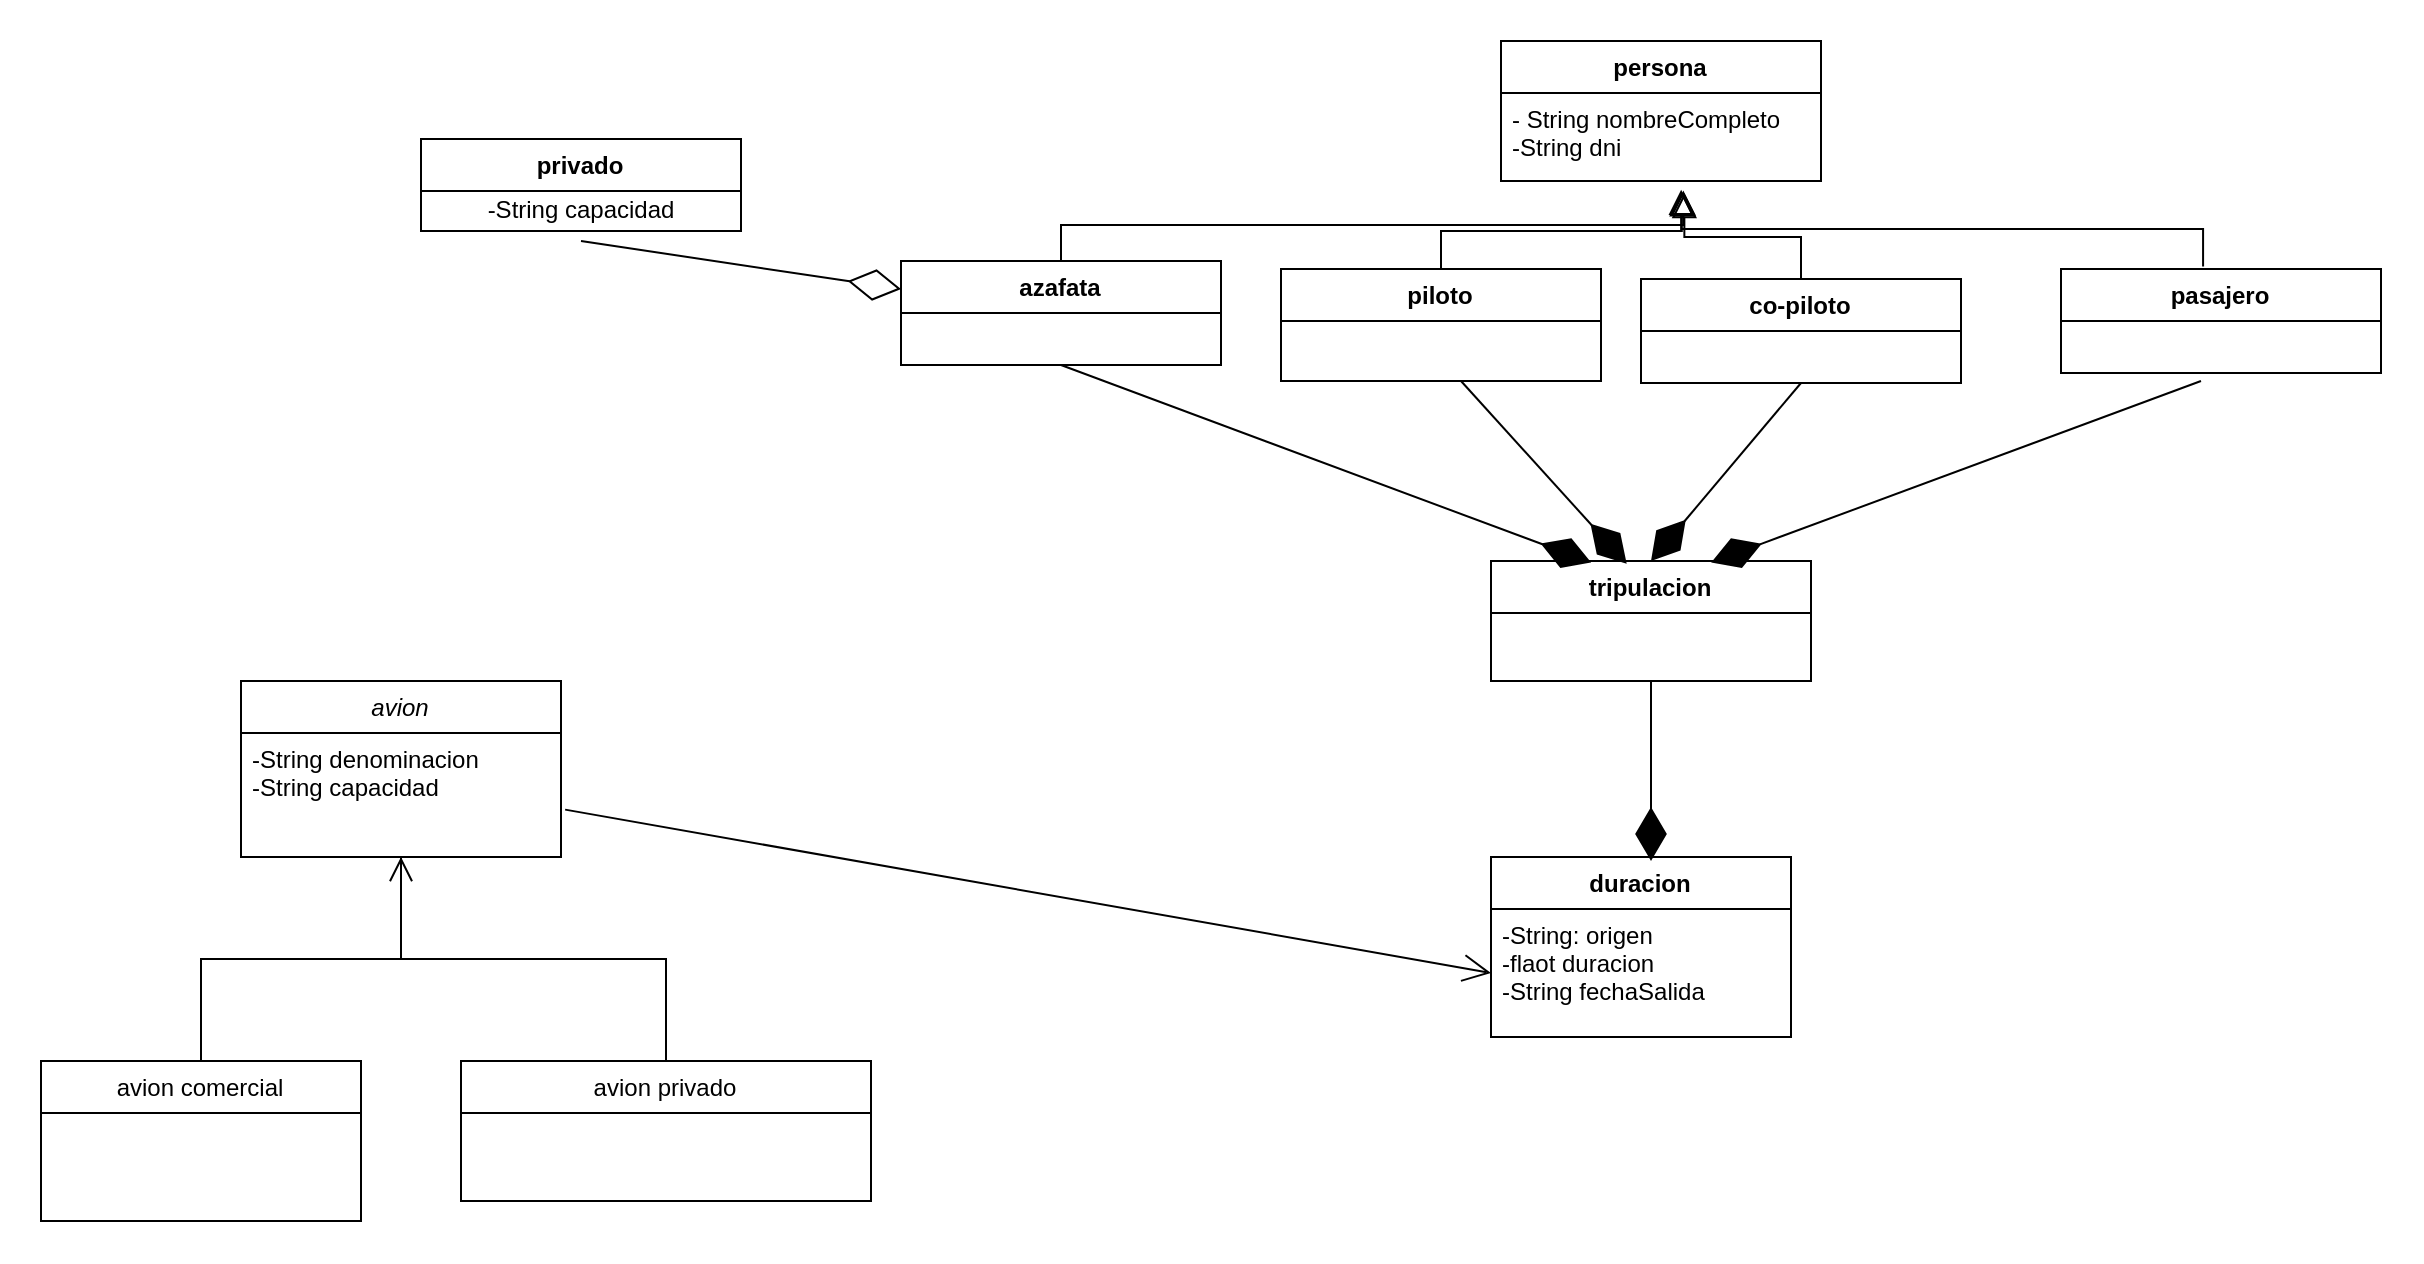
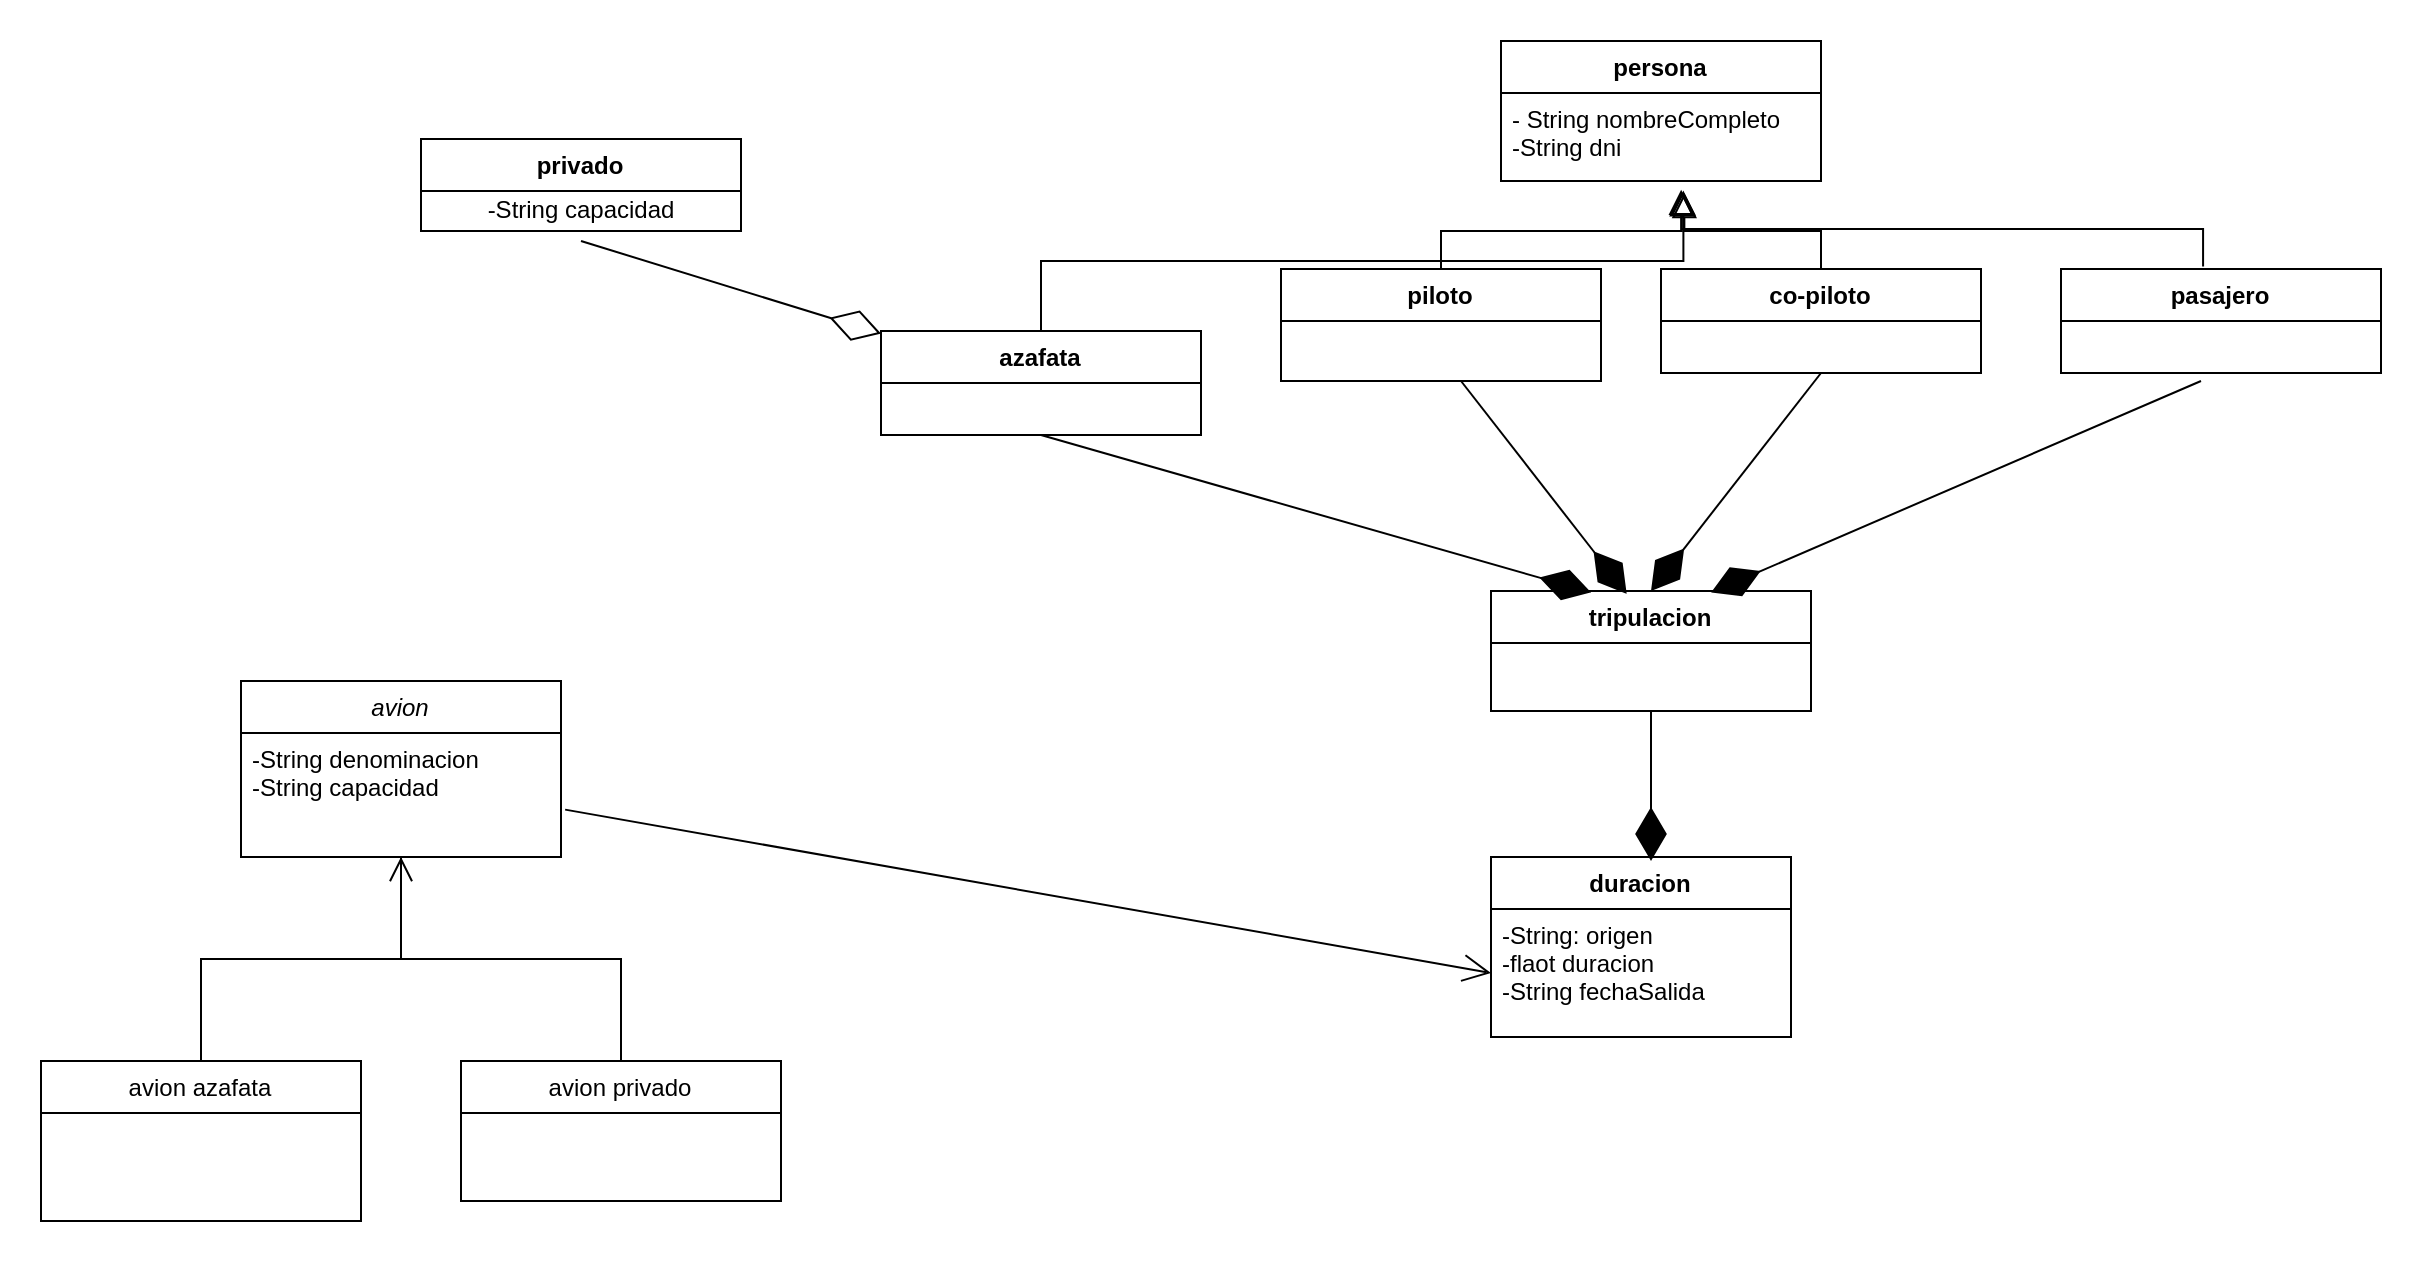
node "azafata": moved (1061, 313) -> (1041, 383)
node "co-piloto": moved (1801, 331) -> (1821, 321)
node "tripulacion": moved (1651, 621) -> (1651, 651)
node "avion comercial": label "avion comercial" -> "avion azafata"
node "avion privado": size 410x140 -> 320x140
